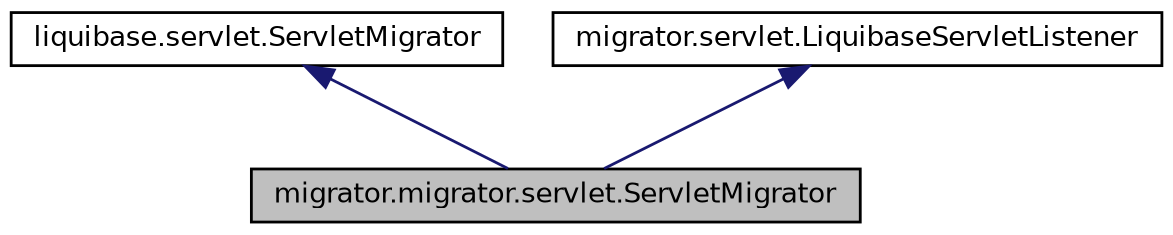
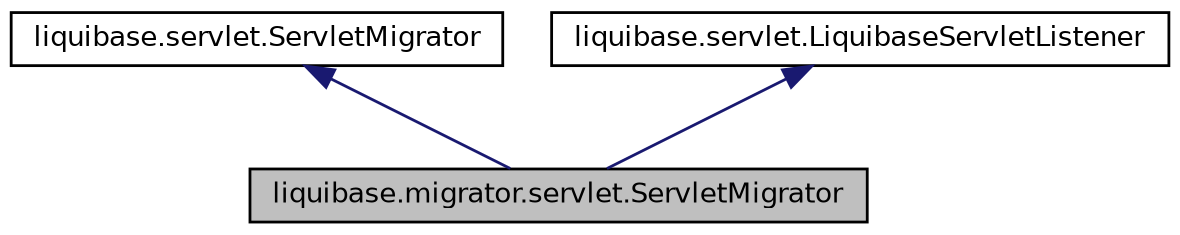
node "migrator.servlet.LiquibaseServletListener": label "migrator.servlet.LiquibaseServletListener" -> "liquibase.servlet.LiquibaseServletListener"
node "migrator.migrator.servlet.ServletMigrator": label "migrator.migrator.servlet.ServletMigrator" -> "liquibase.migrator.servlet.ServletMigrator"
